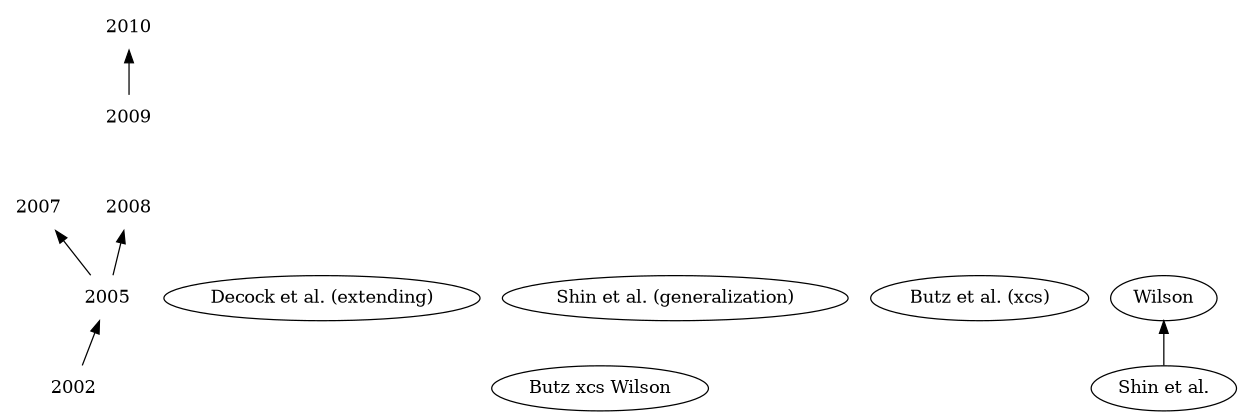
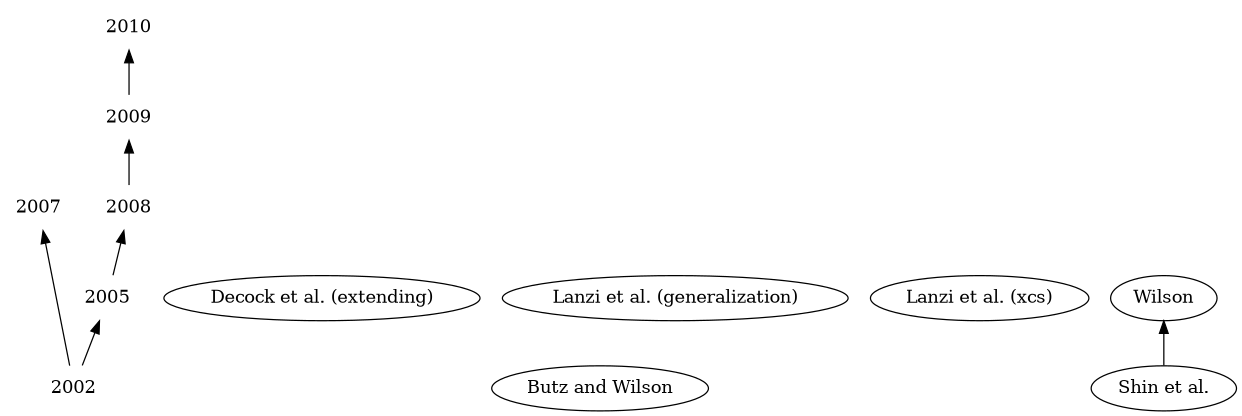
edge "2008" -> "2009": added
edge "2005" -> "2007": now "2002" -> "2007"
node "Shin et al. (generalization)": label "Shin et al. (generalization)" -> "Lanzi et al. (generalization)"
node "Butz et al. (xcs)": label "Butz et al. (xcs)" -> "Lanzi et al. (xcs)"
node "Butz xcs Wilson": label "Butz xcs Wilson" -> "Butz and Wilson"
